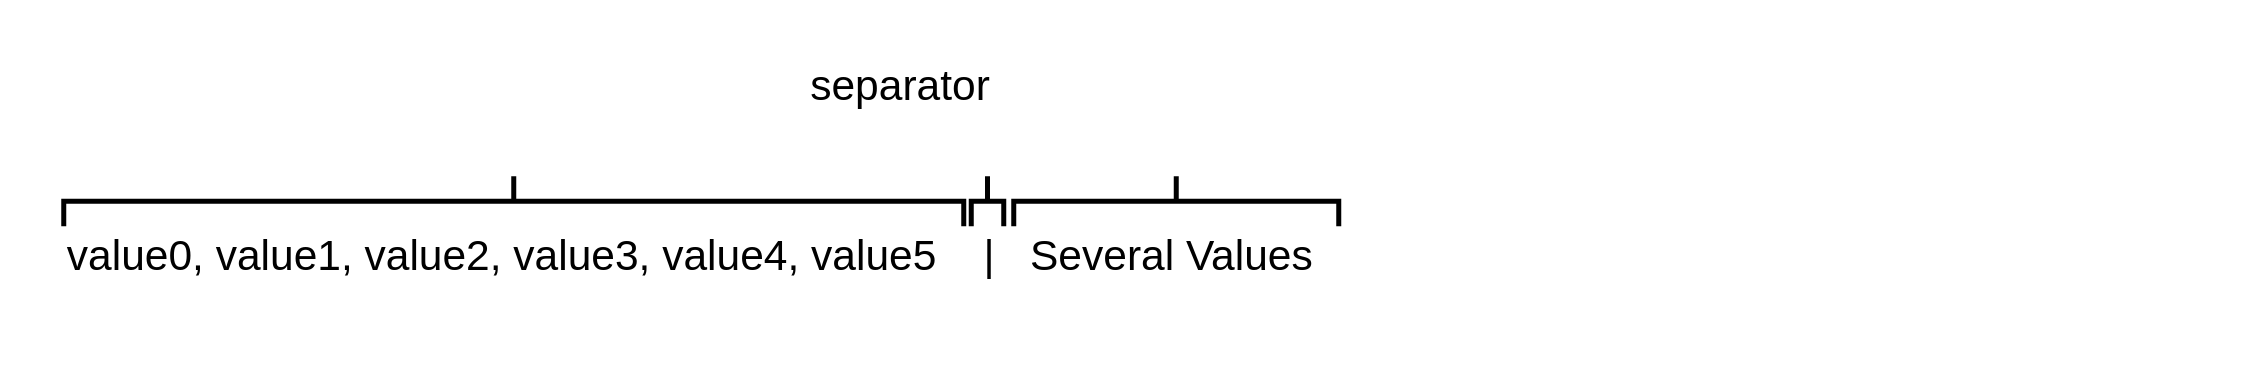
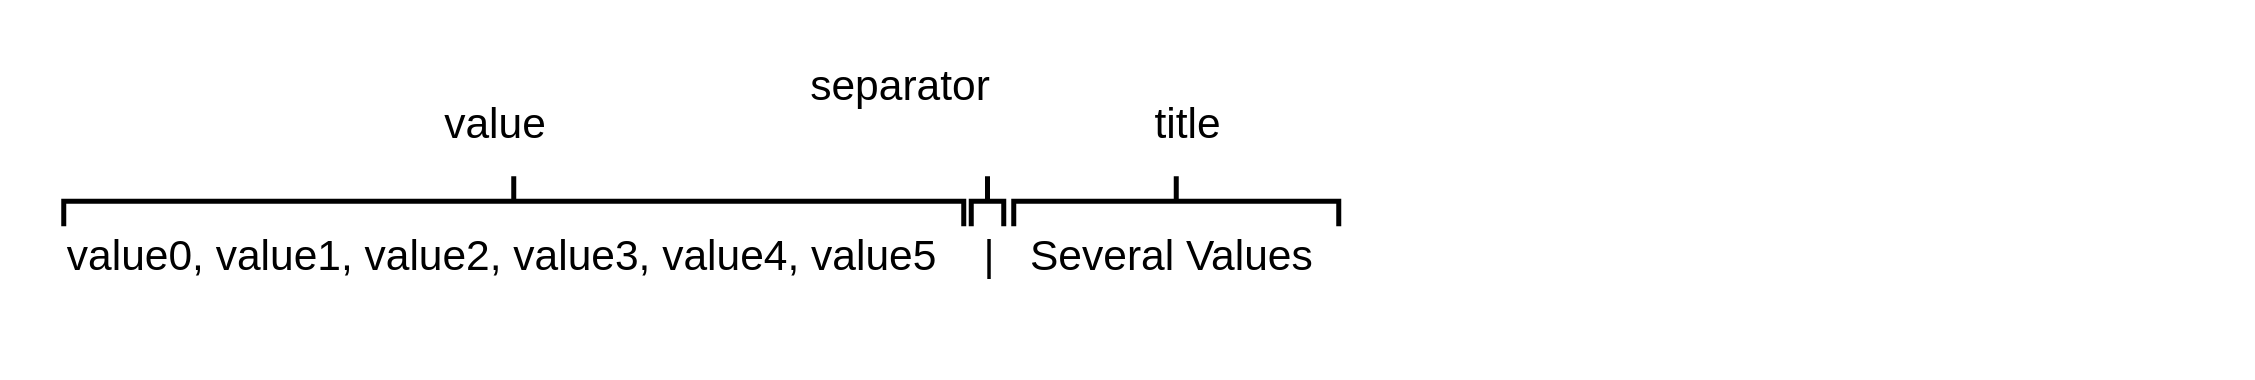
node "value": added
node "title": added
